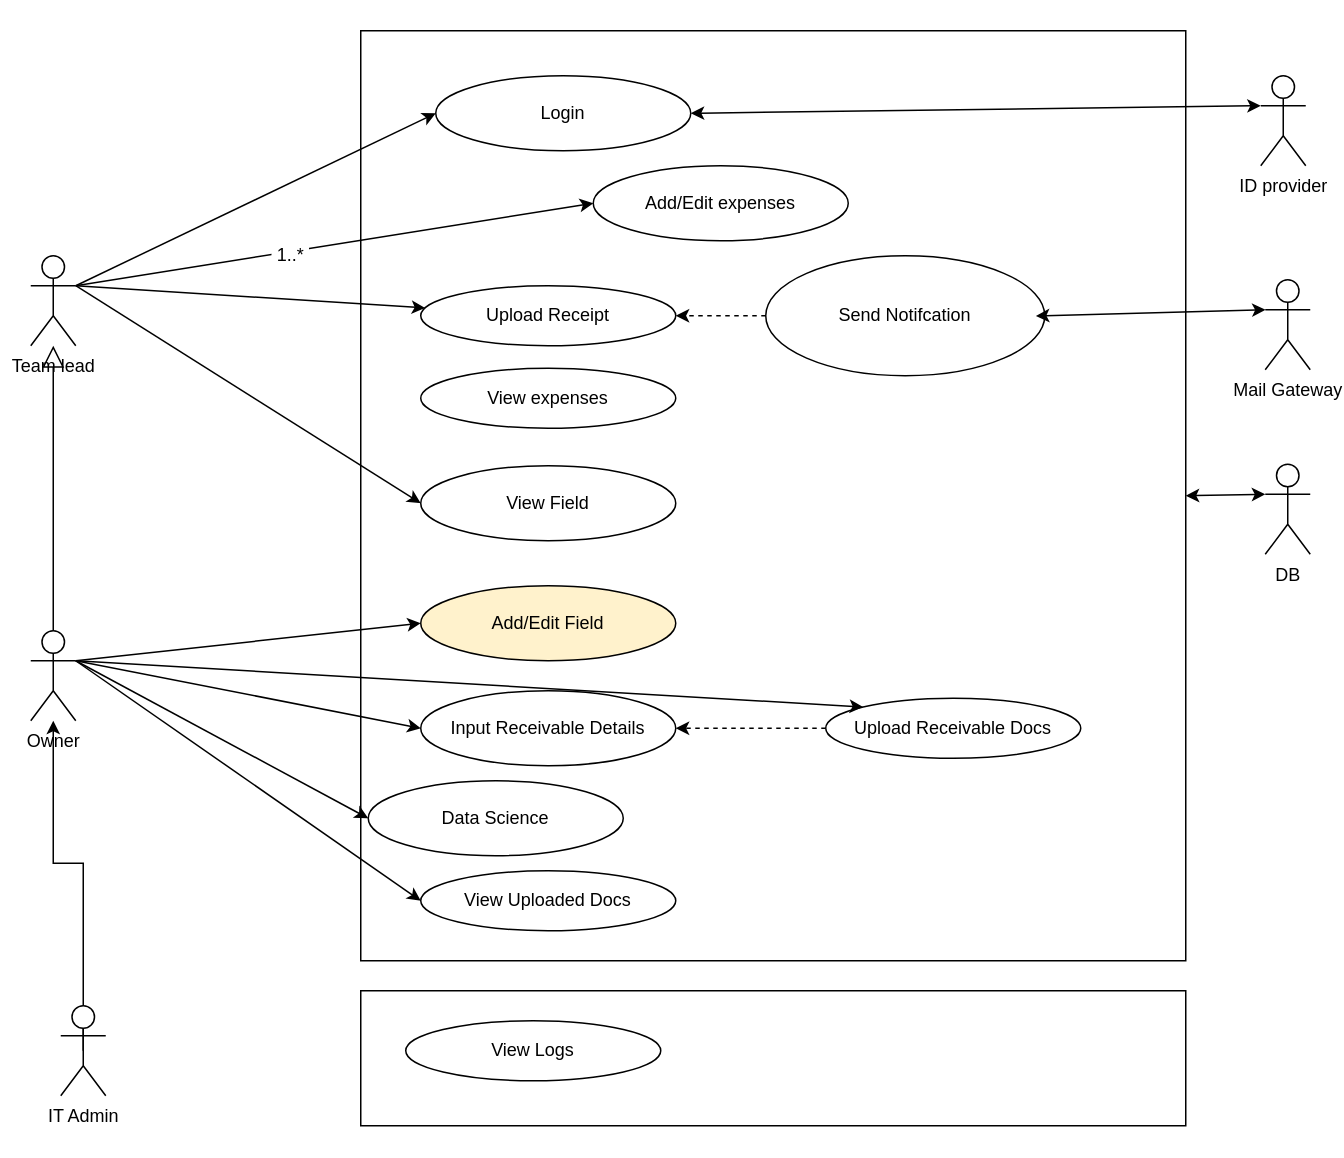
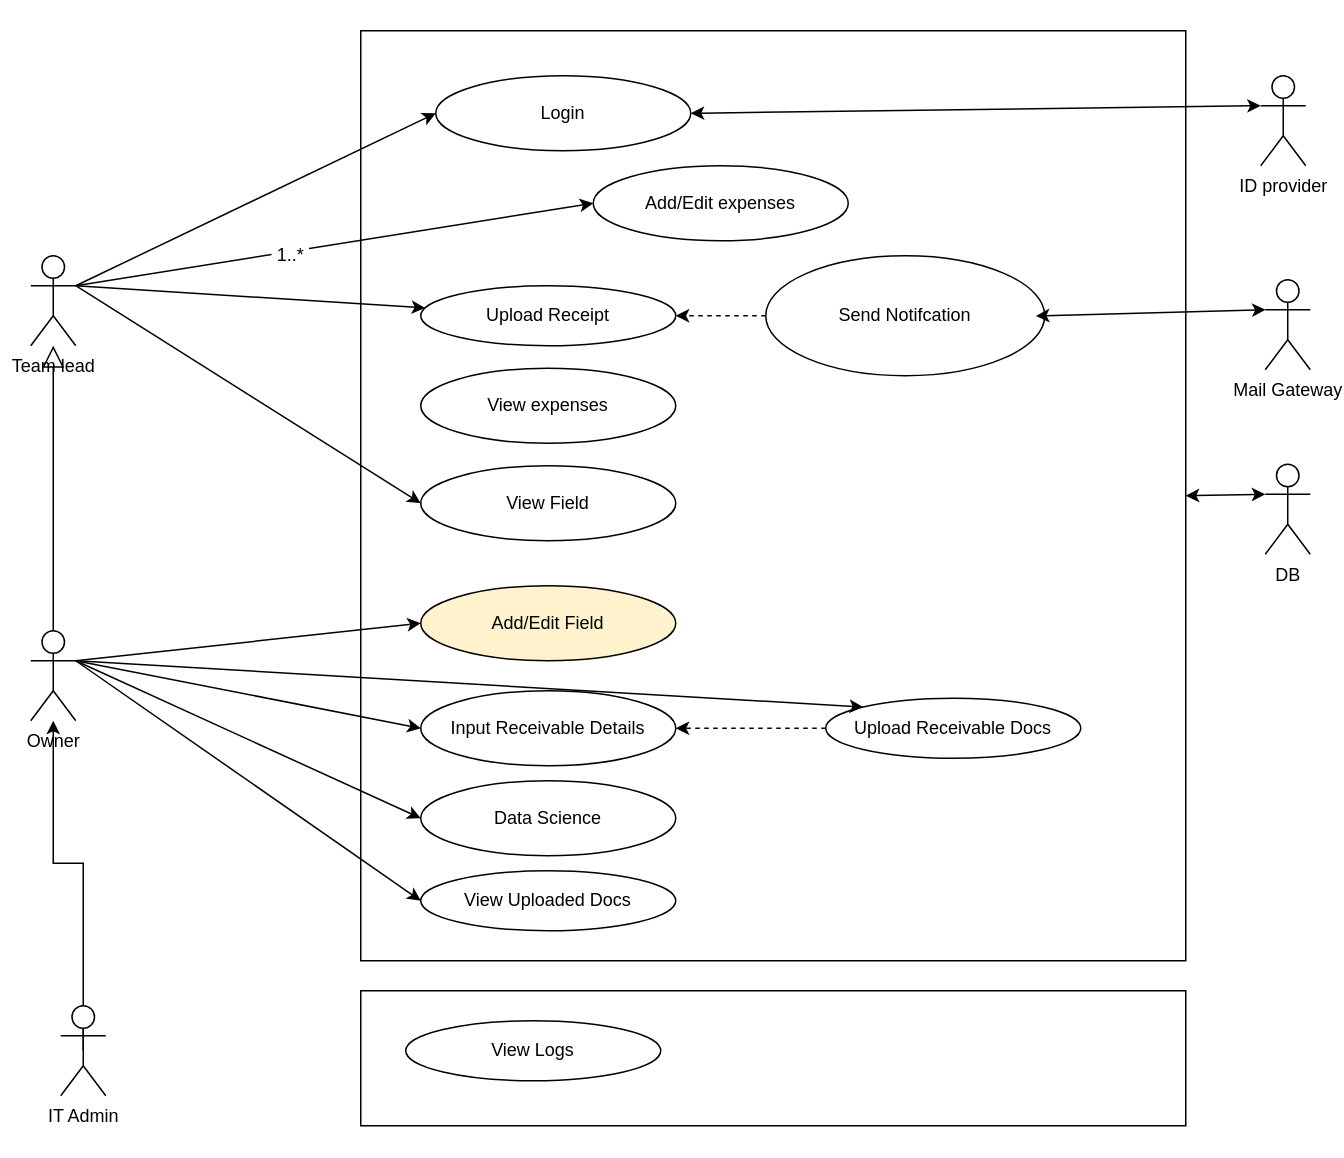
node "View expenses": size 255x60 -> 255x75
node "Data Science": moved (496, 818) -> (548, 818)
